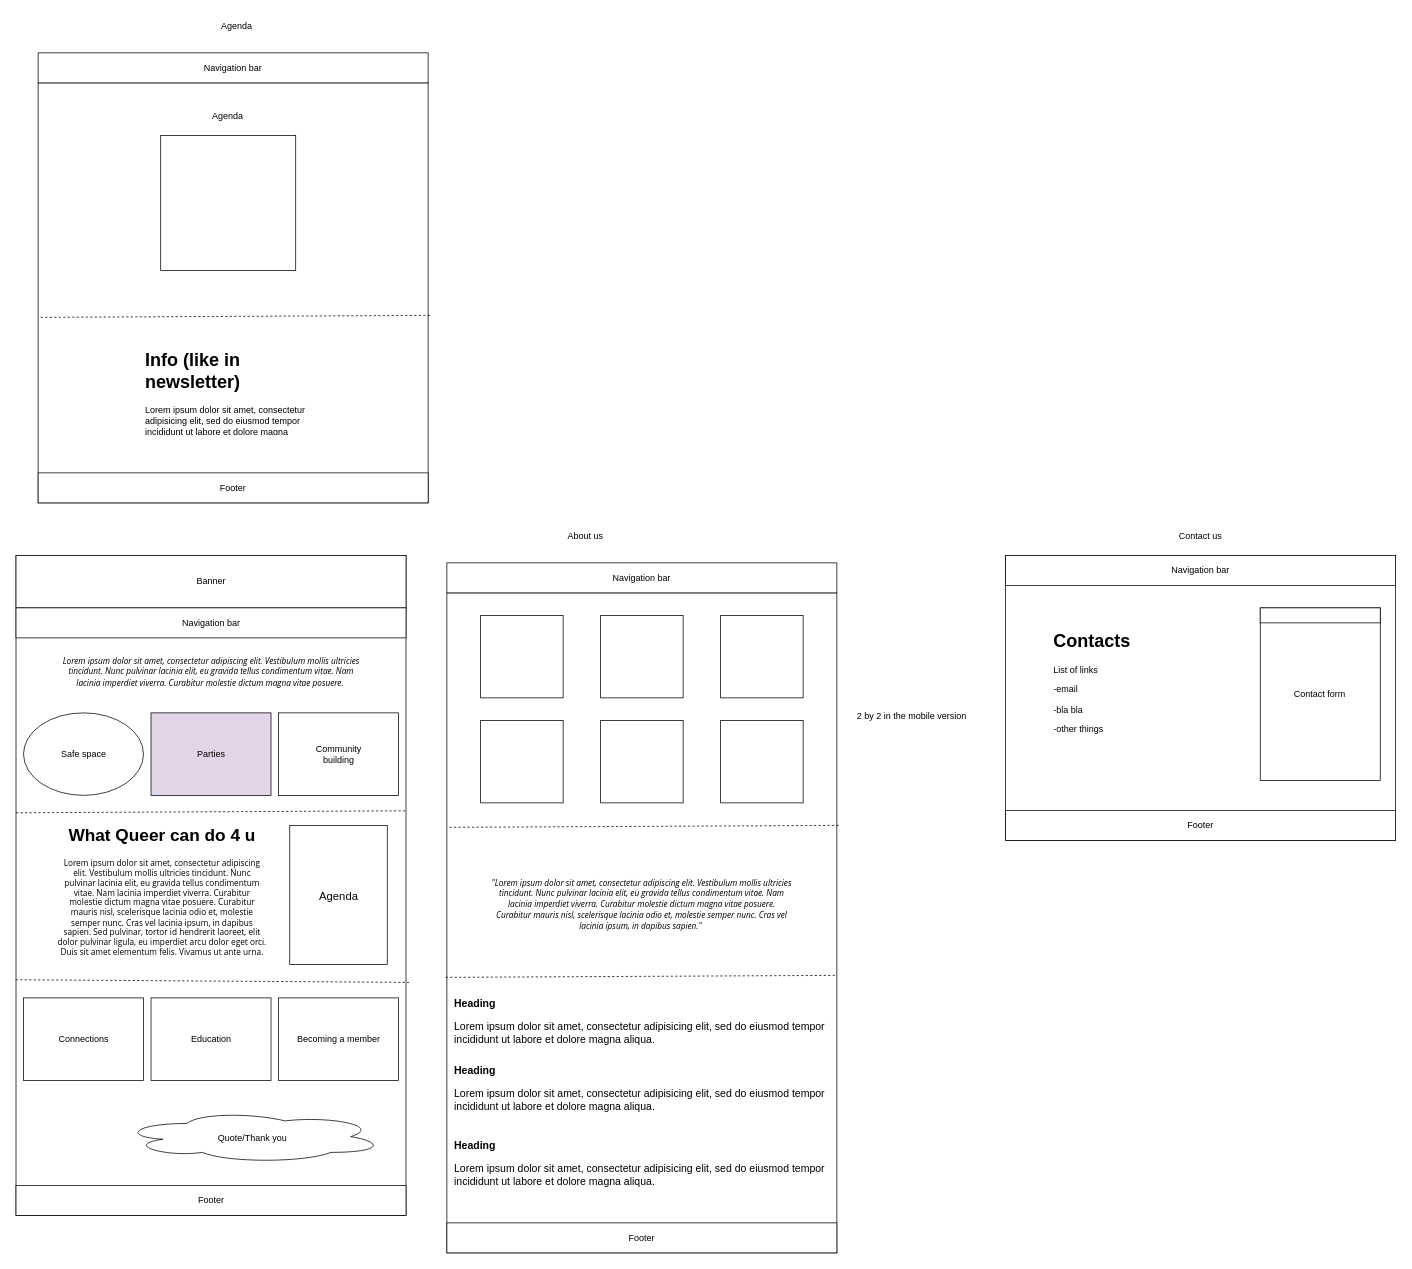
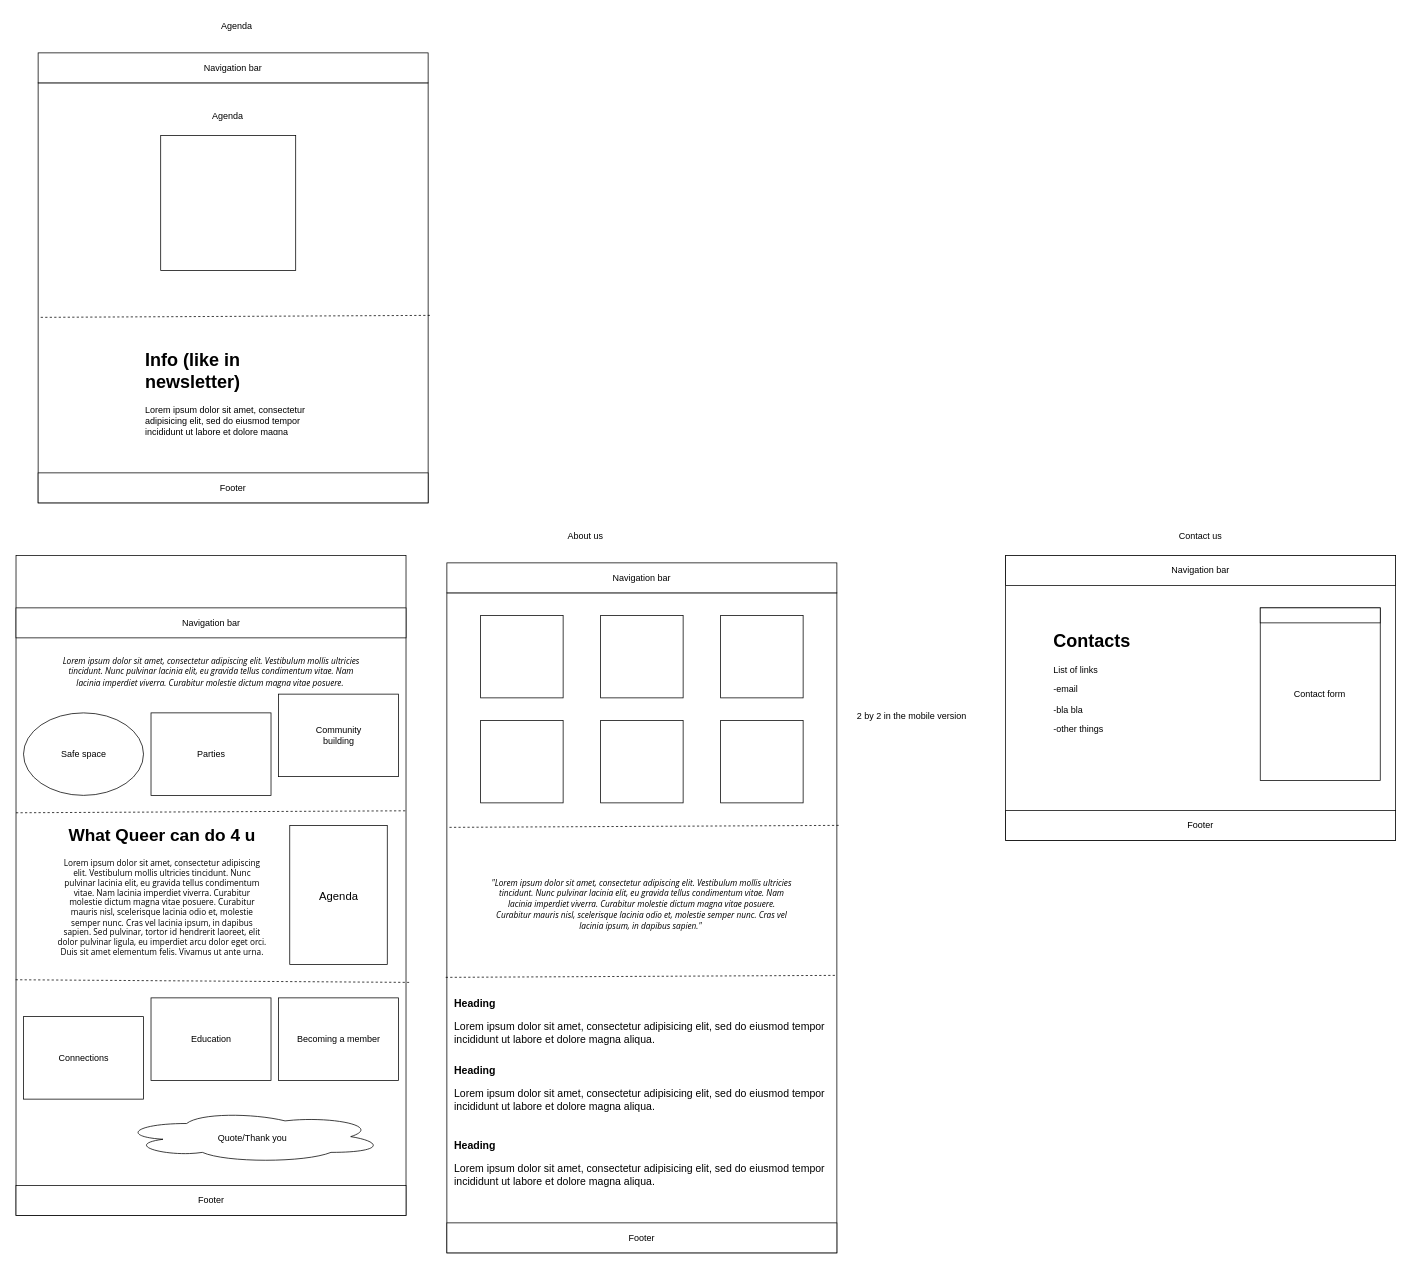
node "Banner": removed
node "Parties": fillcolor #e1d5e7 -> #ffffff
node "Community building": moved (338, 754) -> (338, 735)
node "Connections": moved (83, 1039) -> (83, 1058)
